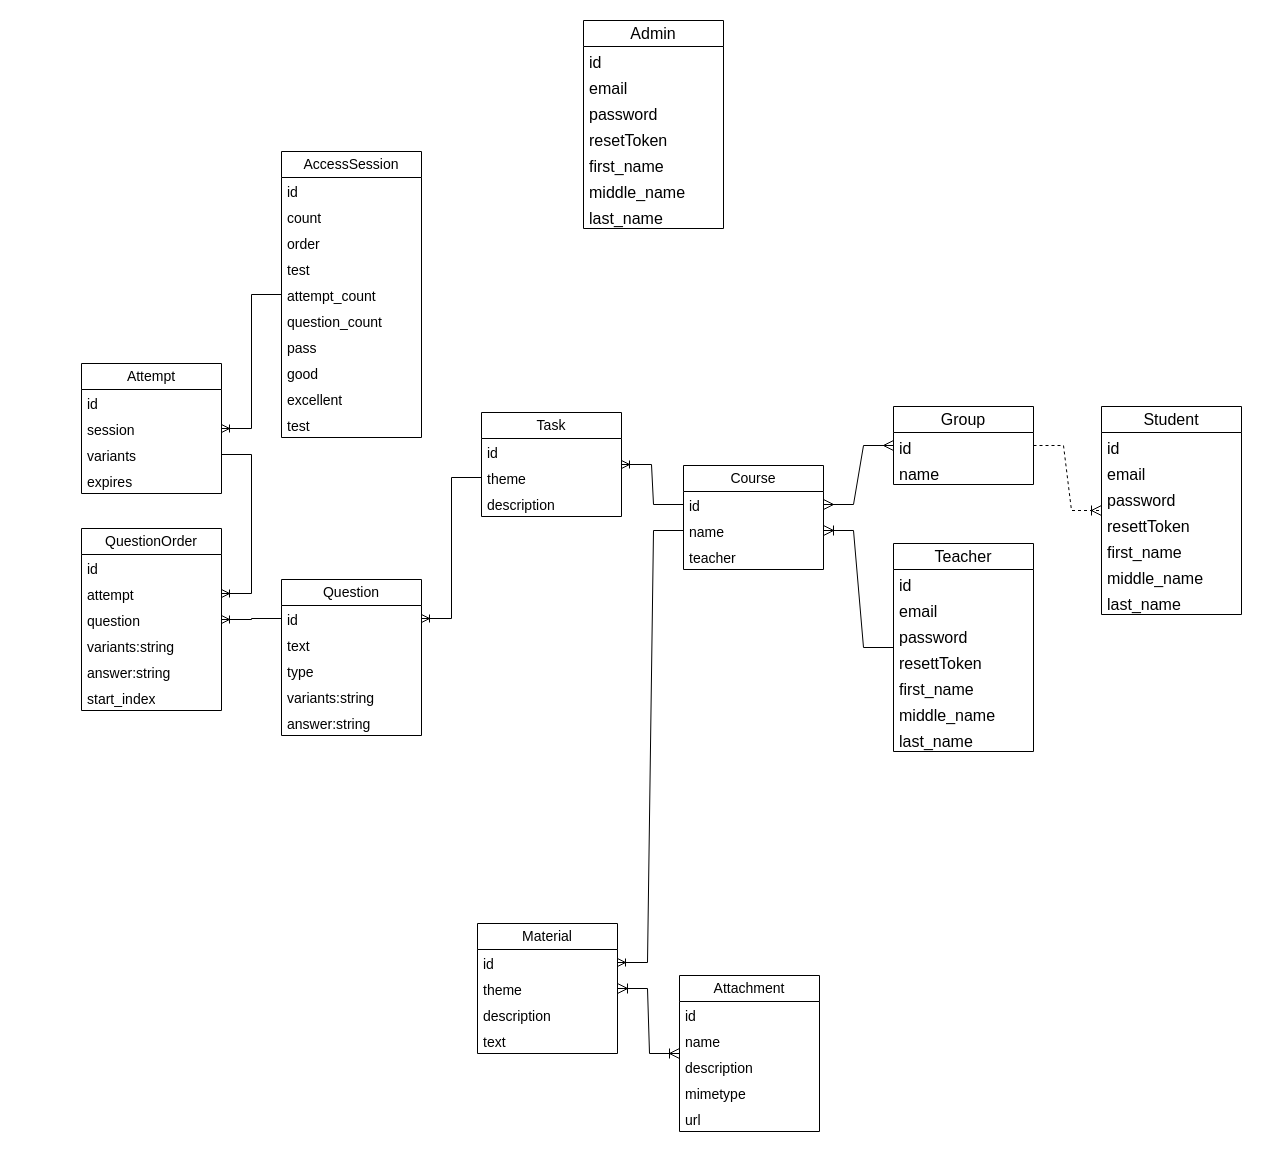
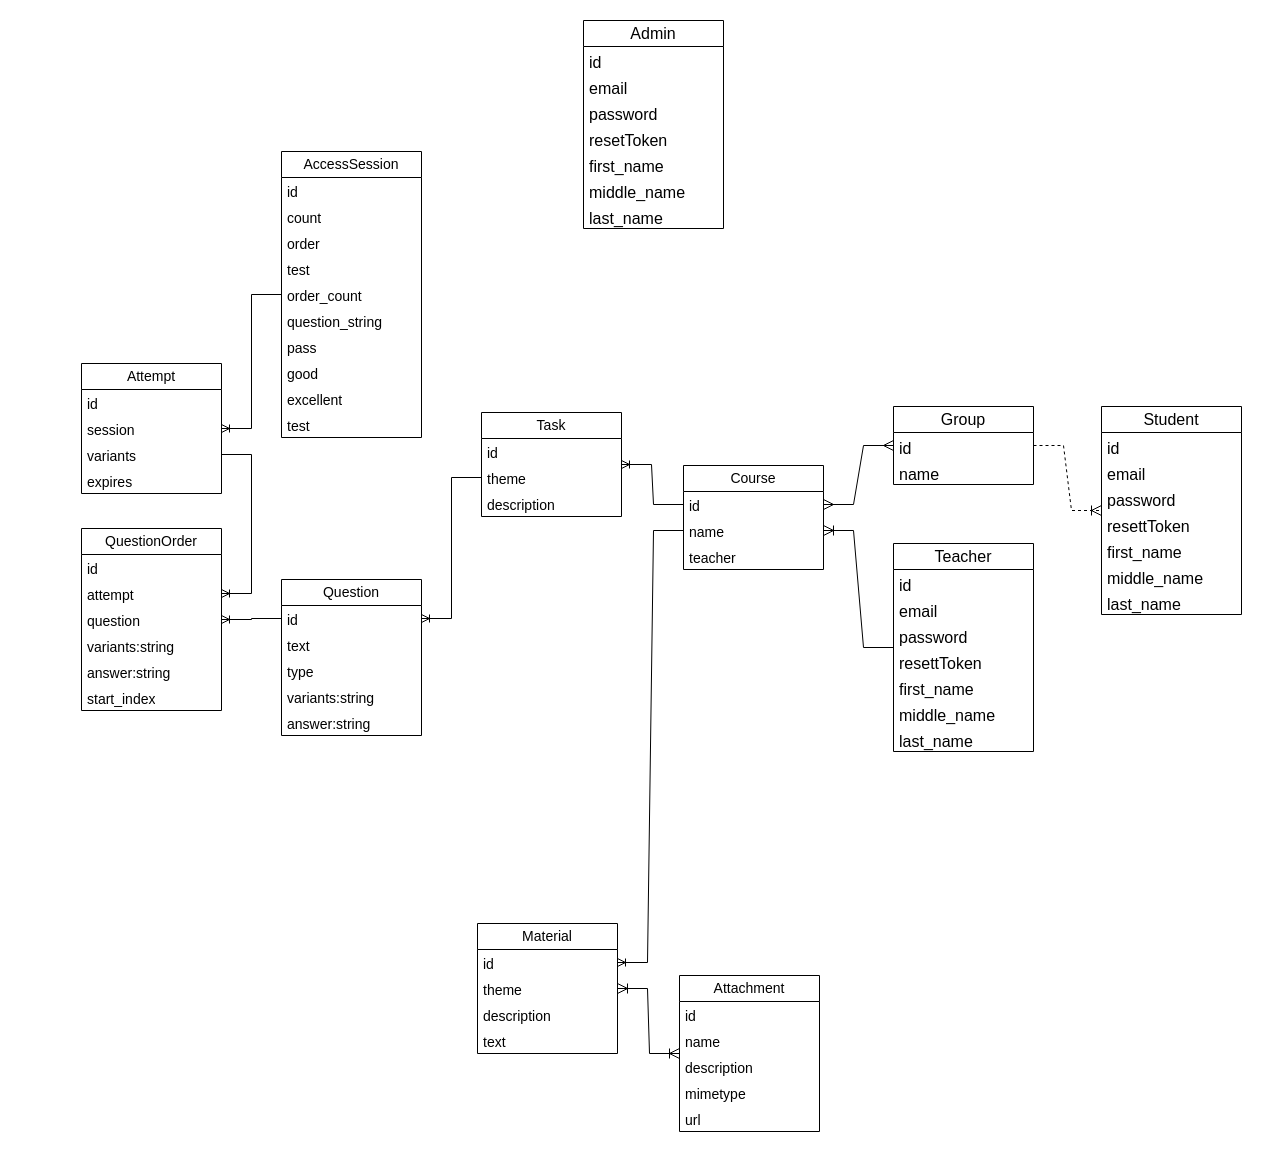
node "attempt_count": label "attempt_count" -> "order_count"
node "question_count": label "question_count" -> "question_string"
